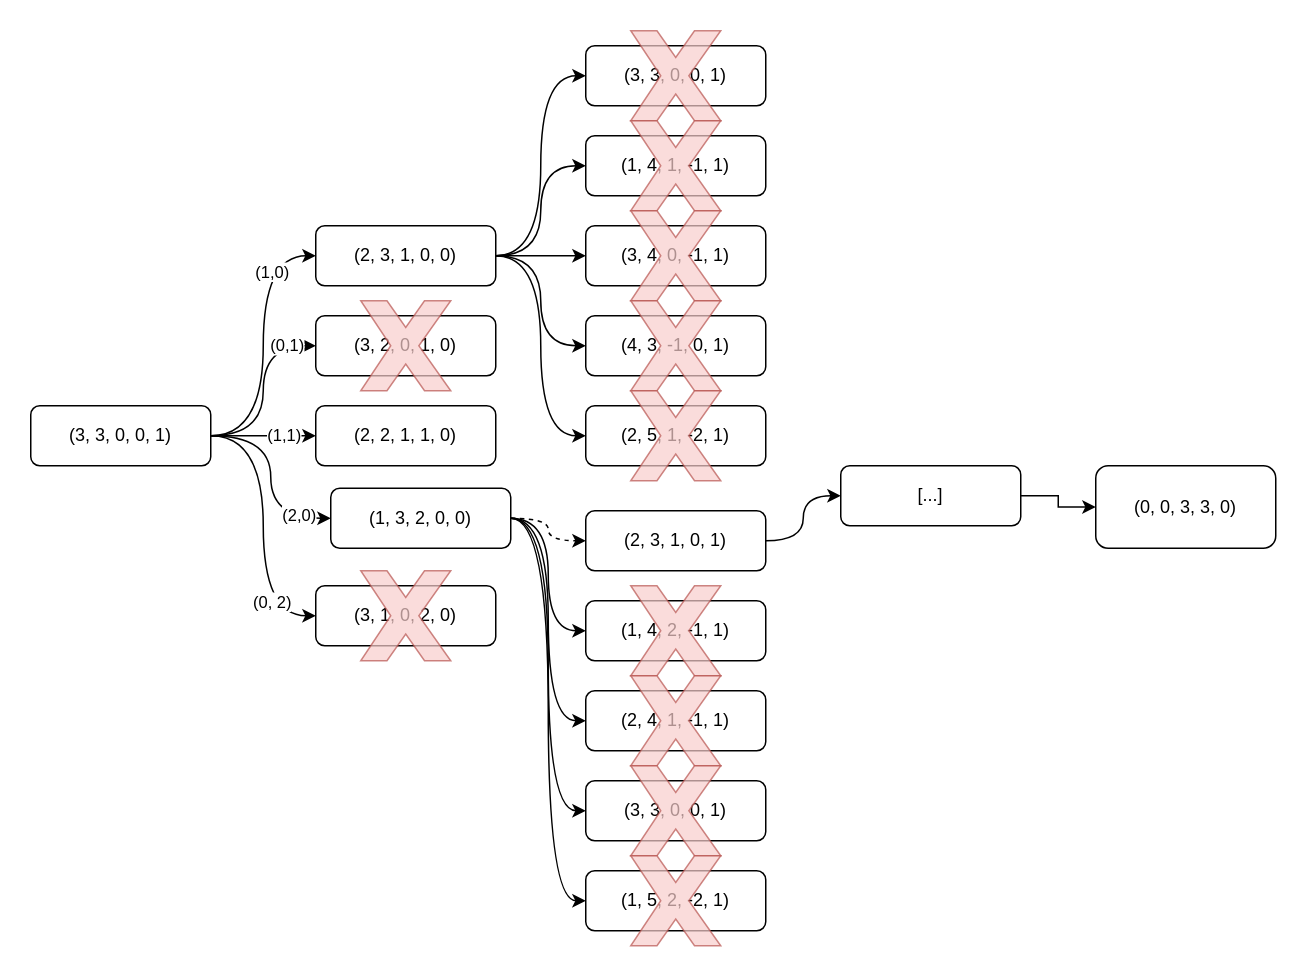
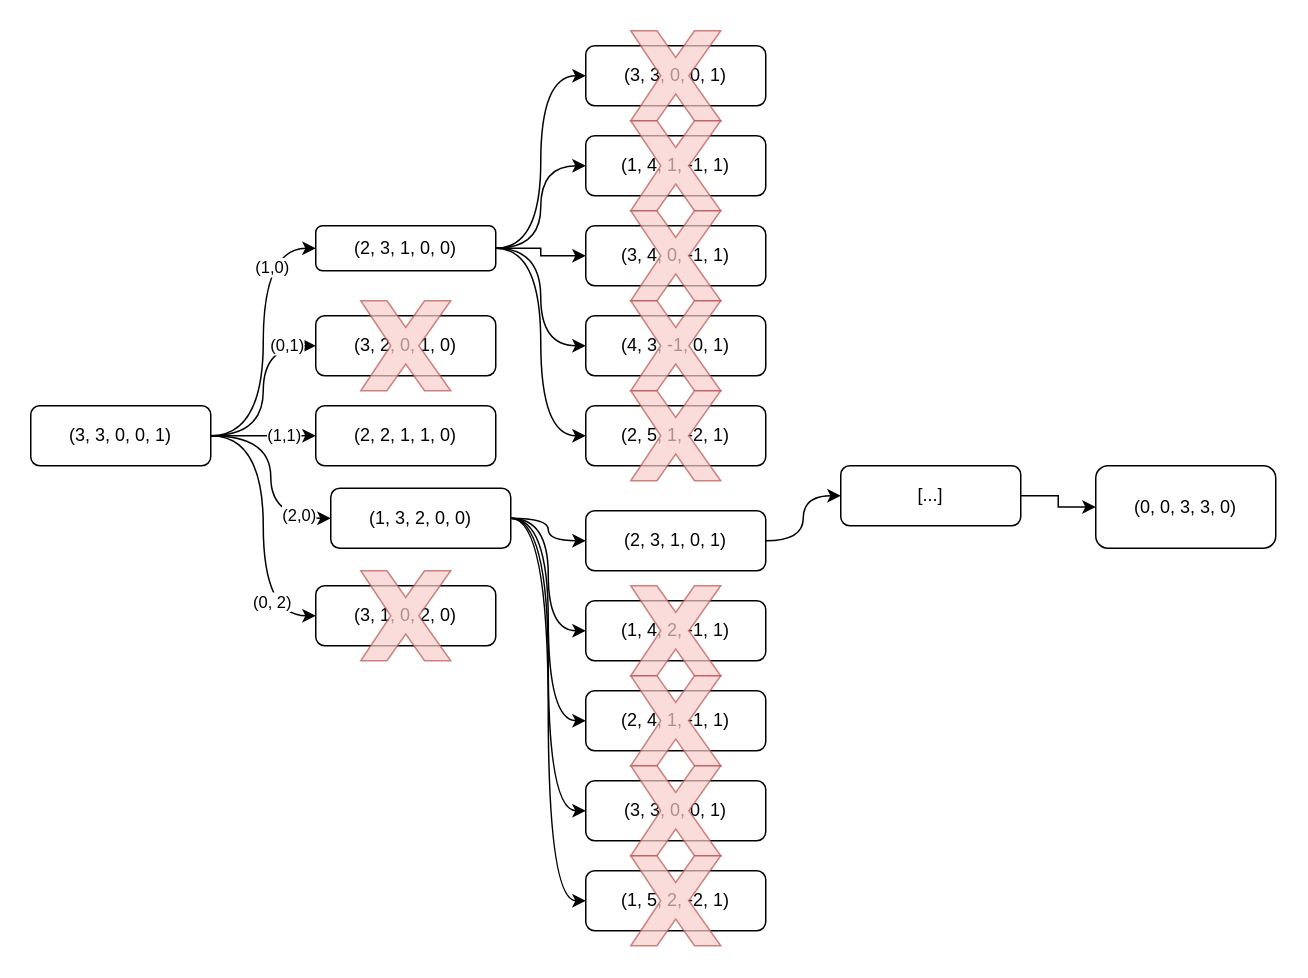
node "(2, 3, 1, 0, 0)": size 180x60 -> 180x45
edge "(1, 3, 2, 0, 0)" -> "(2, 3, 1, 0, 1)": style dashed -> solid
